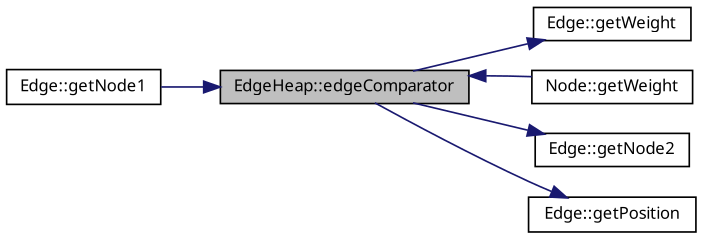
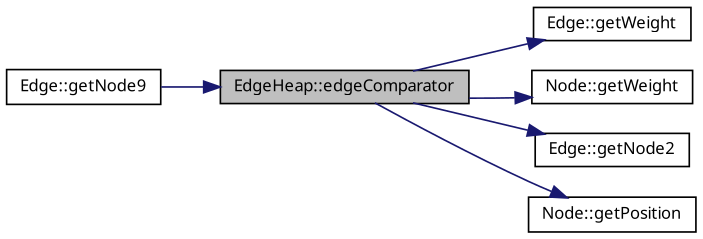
edge "Node::getWeight" -> "EdgeHeap::edgeComparator": reversed
node "Edge::getNode1": label "Edge::getNode1" -> "Edge::getNode9"
node "Edge::getPosition": label "Edge::getPosition" -> "Node::getPosition"
